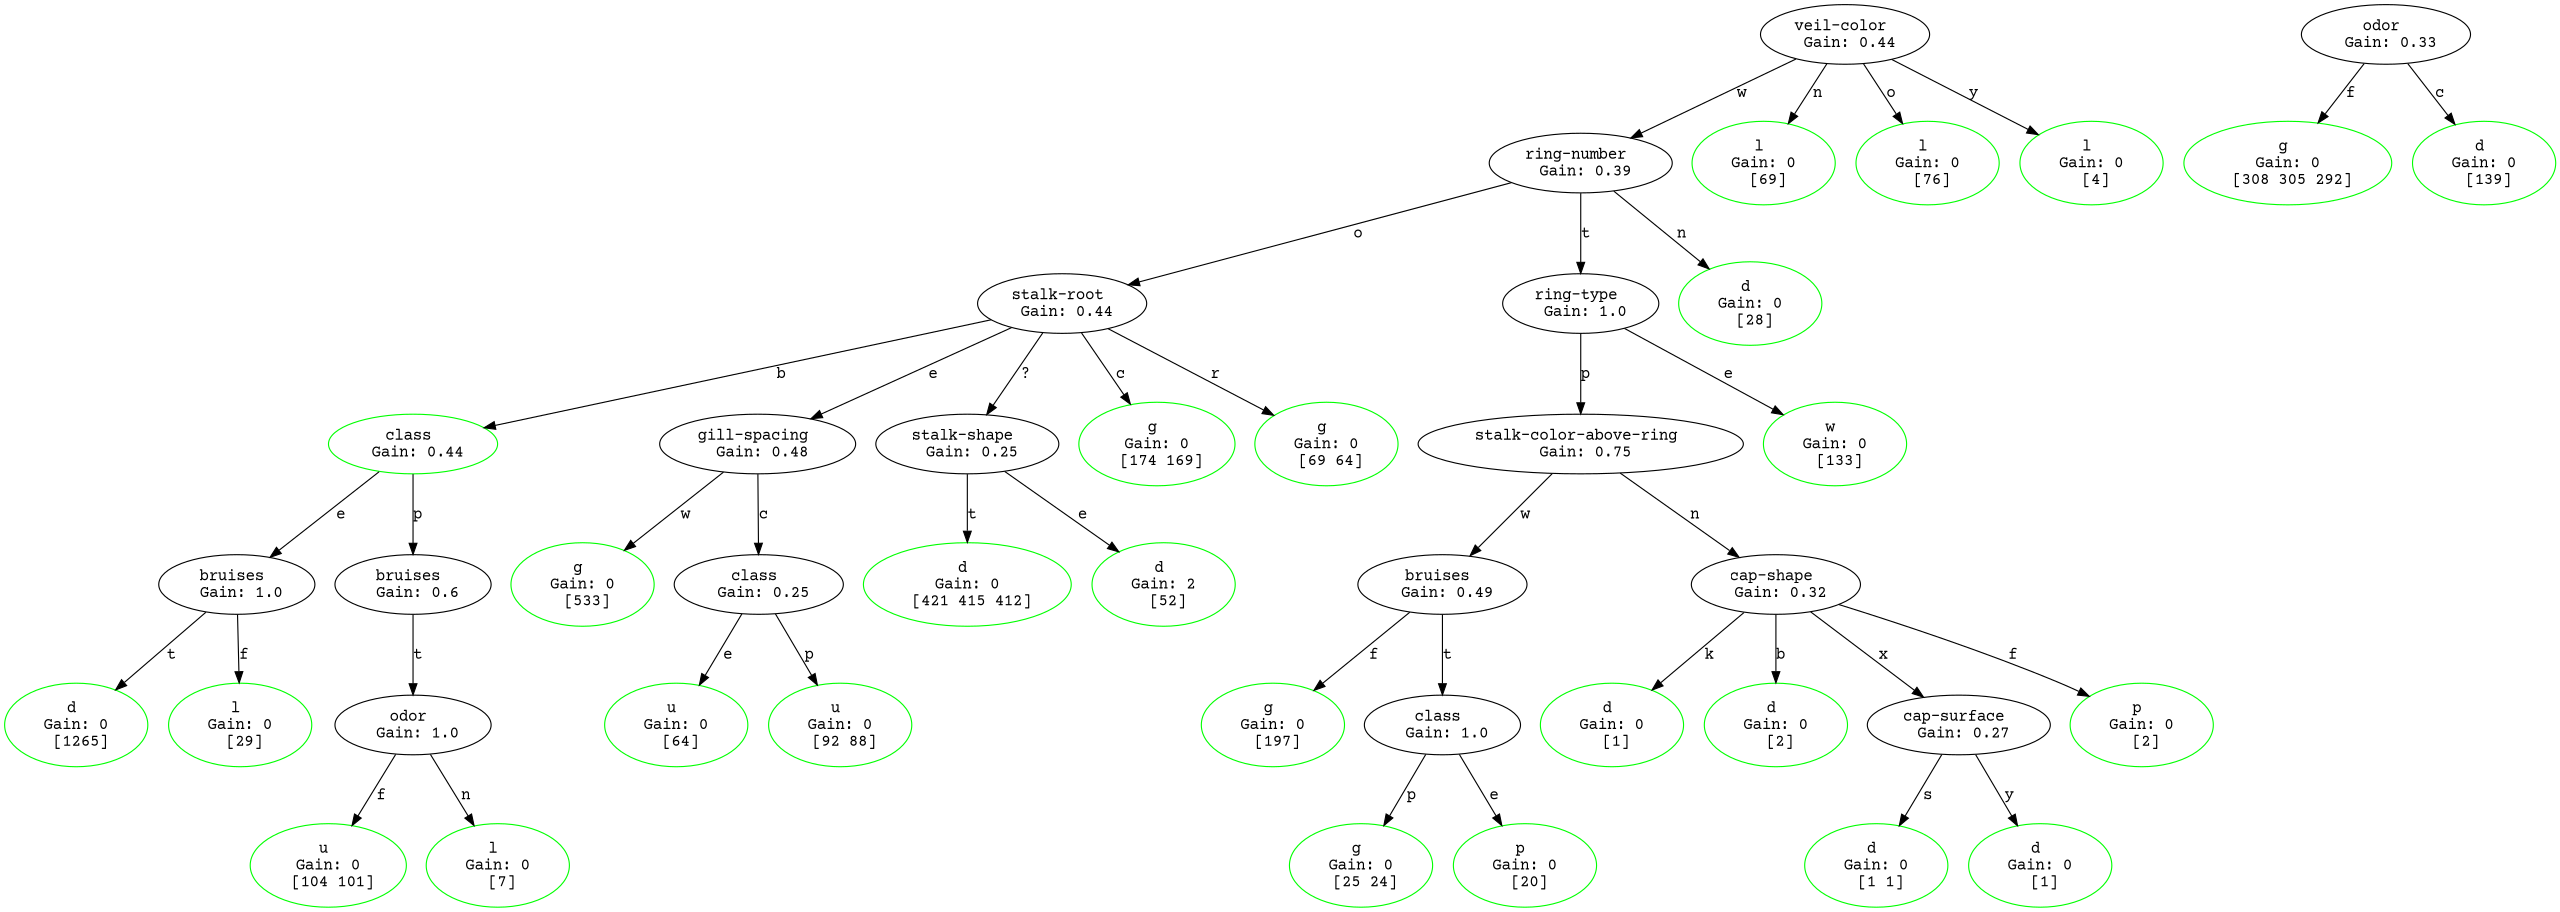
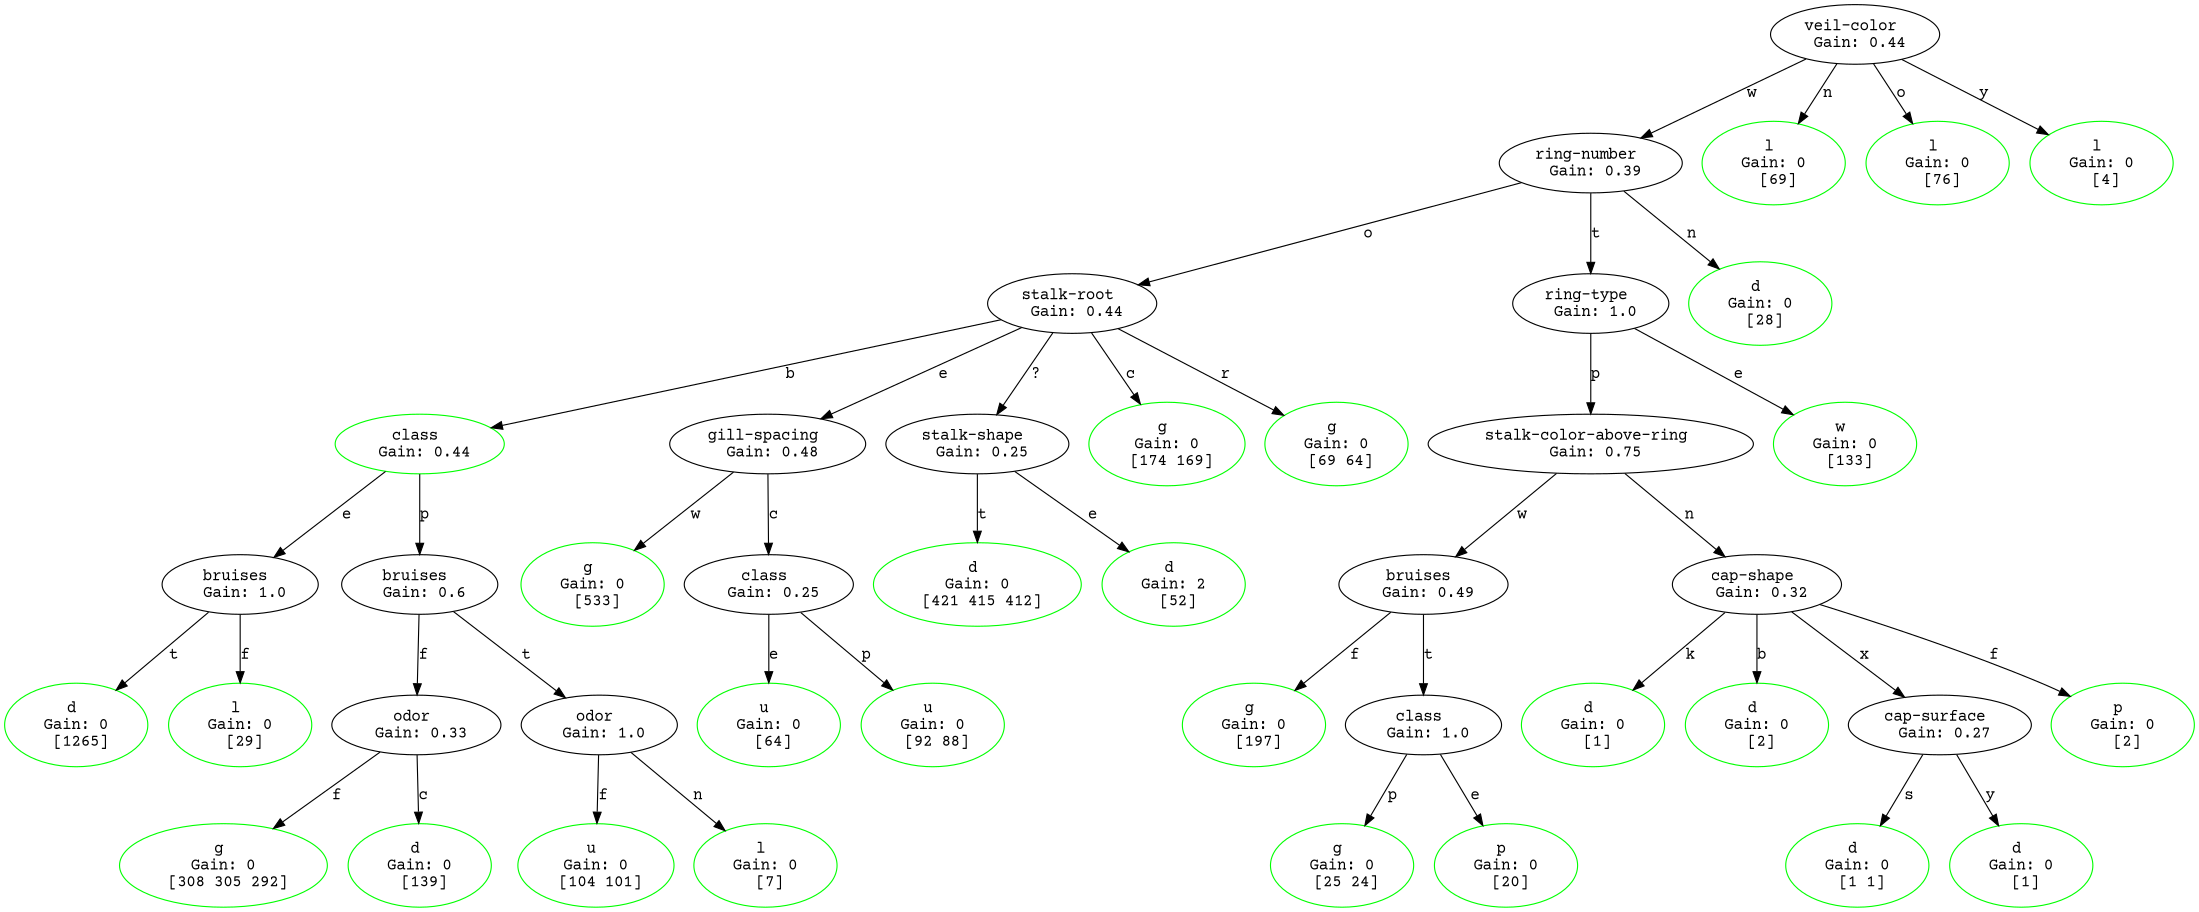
edge "bruises Gain: 0.6" -> "odor Gain: 0.33": added, label "f"
